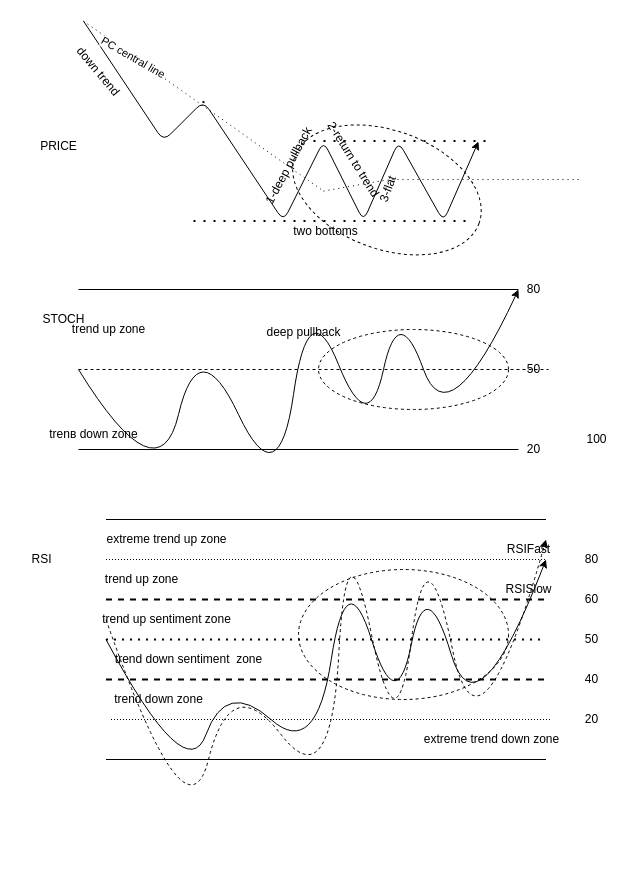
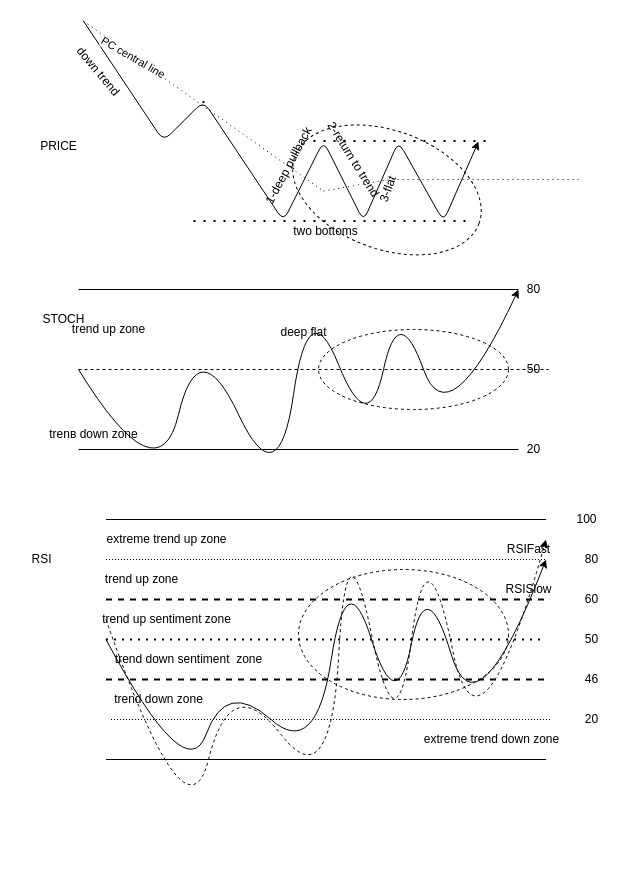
node "deep pullback": label "deep pullback" -> "deep flat"
node "100": moved (596, 440) -> (586, 520)
node "40": label "40" -> "46"
